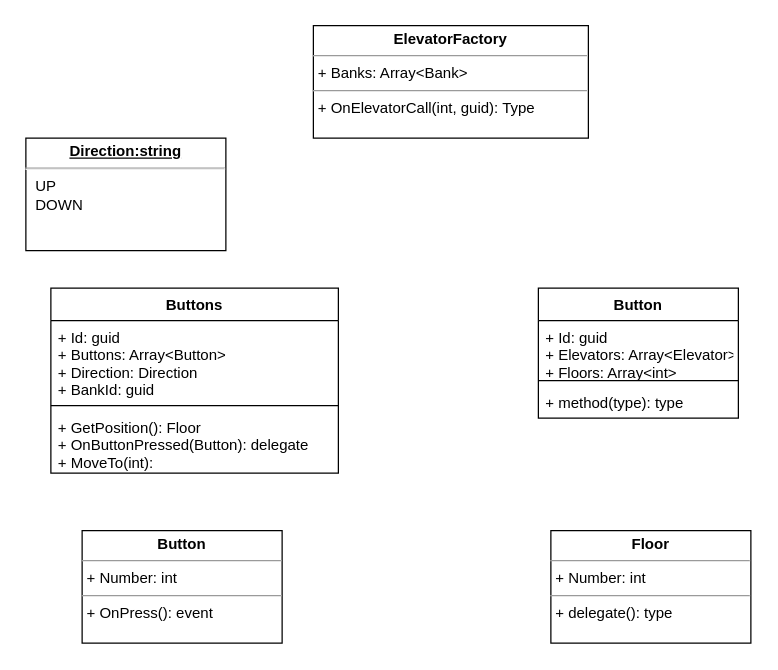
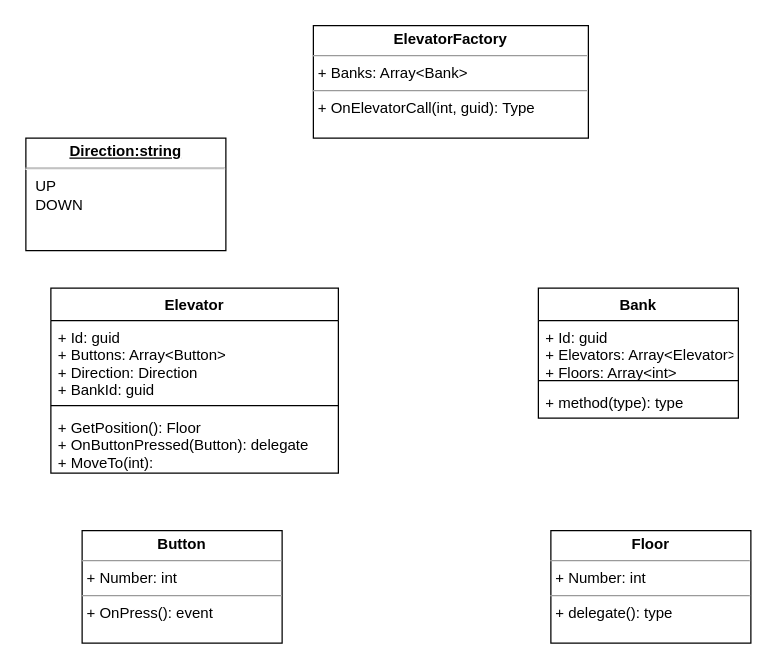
node "Buttons": label "Buttons" -> "Elevator"
node "Button": label "Button" -> "Bank"
